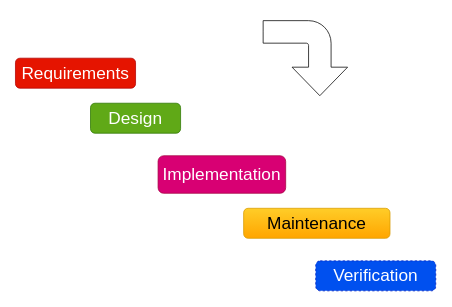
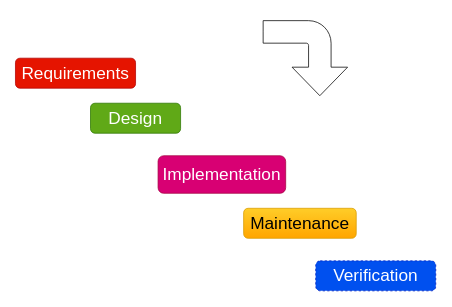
node "Maintenance": size 146x30 -> 113x30
